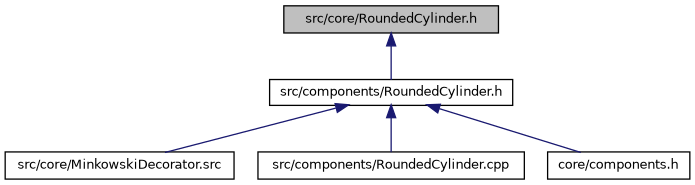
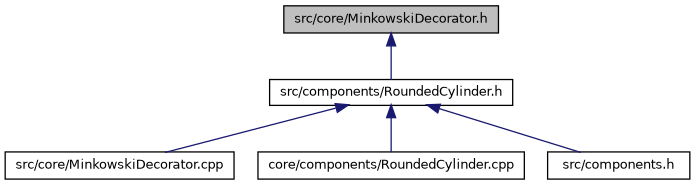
node "src/core/RoundedCylinder.h": label "src/core/RoundedCylinder.h" -> "src/core/MinkowskiDecorator.h"
node "src/core/MinkowskiDecorator.src": label "src/core/MinkowskiDecorator.src" -> "src/core/MinkowskiDecorator.cpp"
node "src/components/RoundedCylinder.cpp": label "src/components/RoundedCylinder.cpp" -> "core/components/RoundedCylinder.cpp"
node "core/components.h": label "core/components.h" -> "src/components.h"
